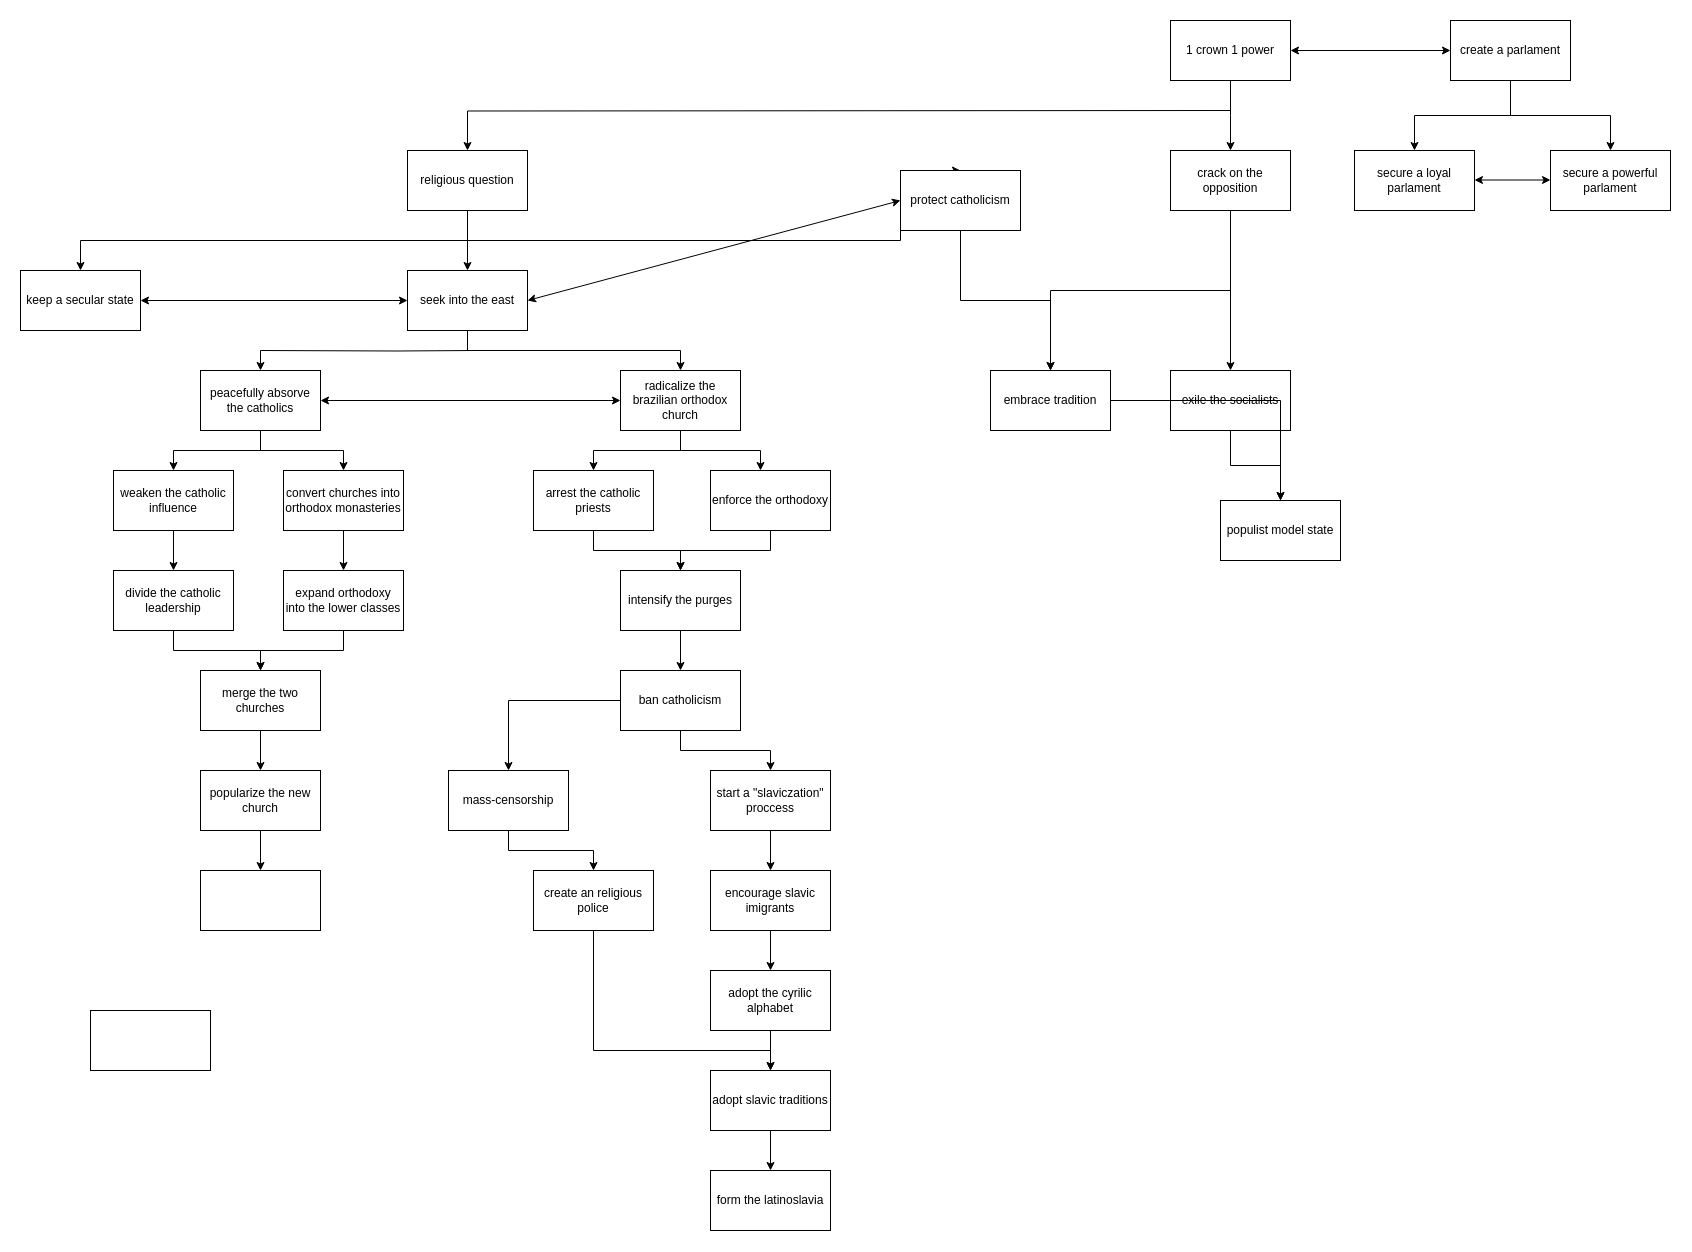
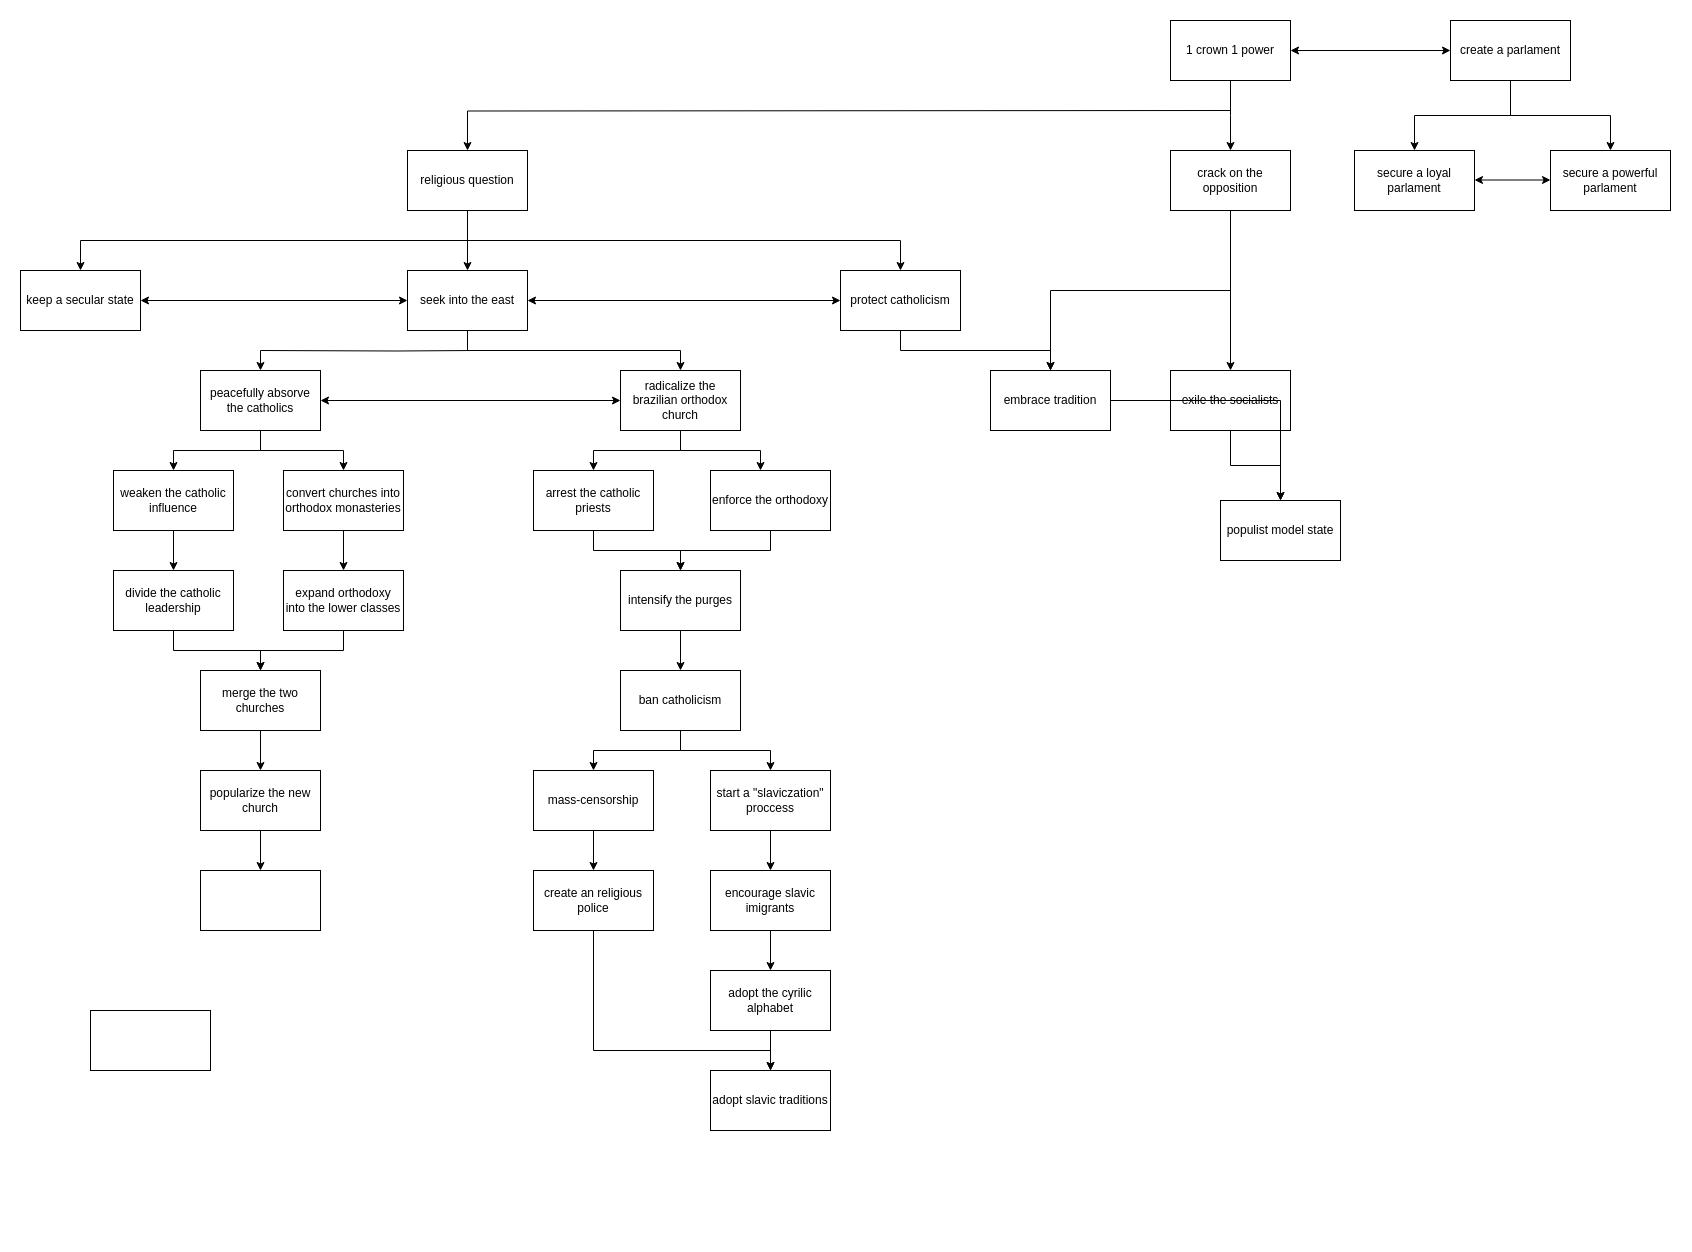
node "protect catholicism": moved (961, 201) -> (901, 301)
node "mass-censorship": moved (509, 801) -> (594, 801)
edge "adopt slavic traditions" -> "form the latinoslavia": removed
node "form the latinoslavia": removed
